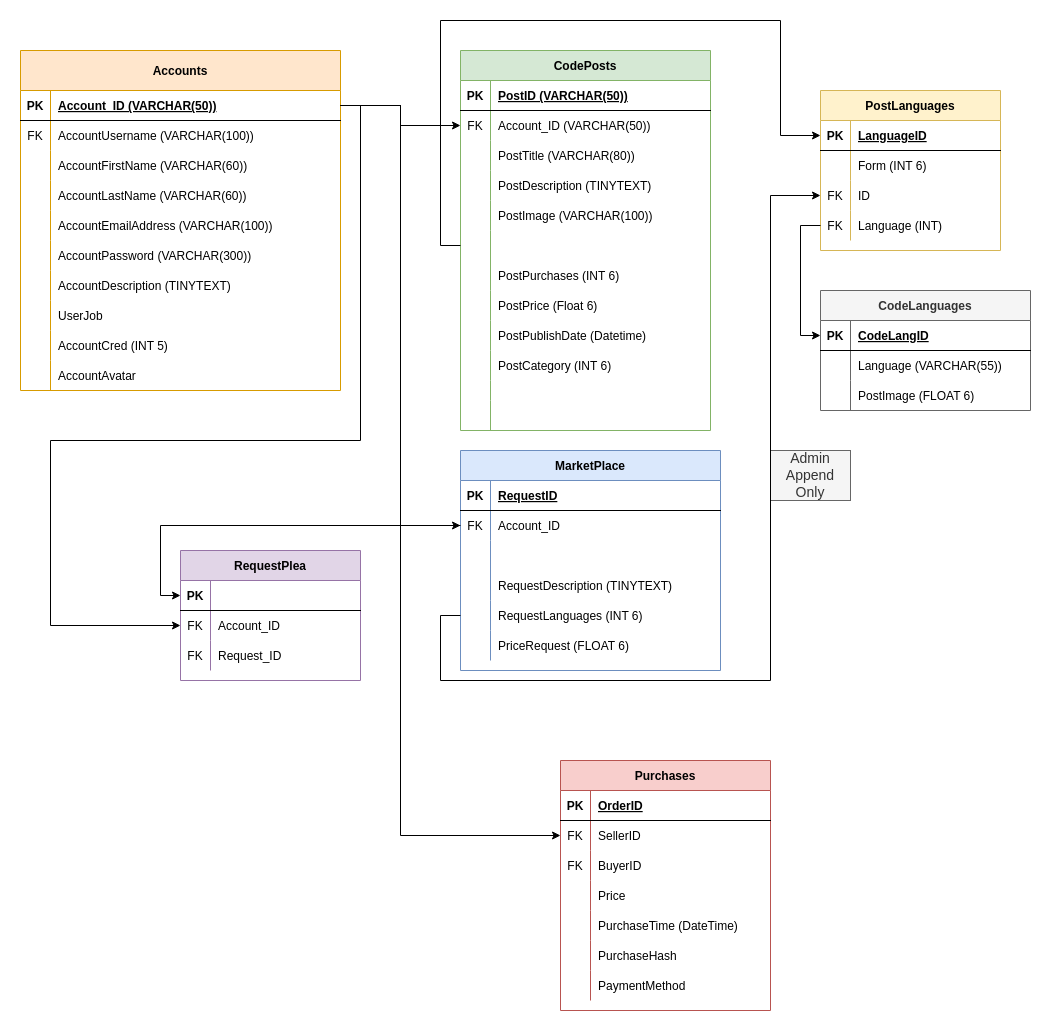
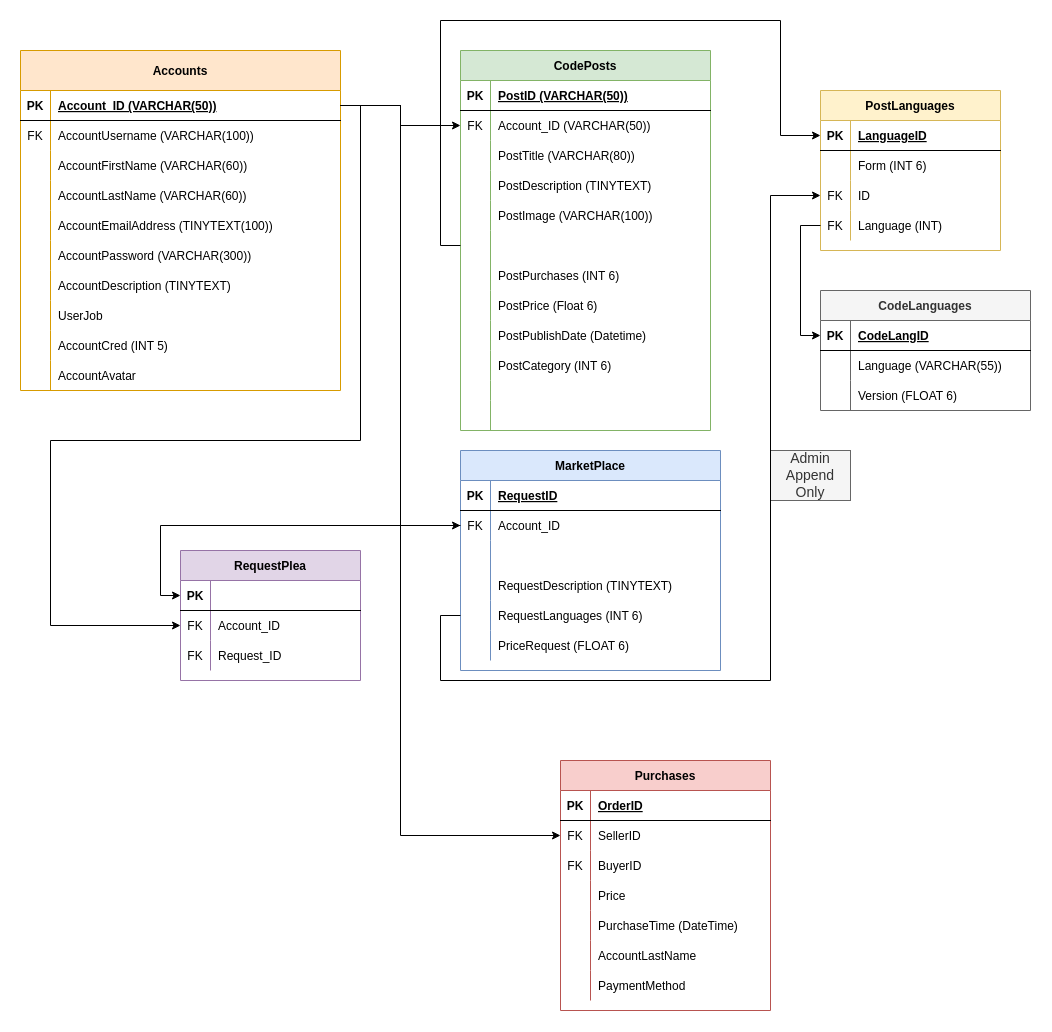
node "AccountEmailAddress (VARCHAR(100))": label "AccountEmailAddress (VARCHAR(100))" -> "AccountEmailAddress (TINYTEXT(100))"
node "PostImage (FLOAT 6)": label "PostImage (FLOAT 6)" -> "Version (FLOAT 6)"
node "PurchaseHash": label "PurchaseHash" -> "AccountLastName"
